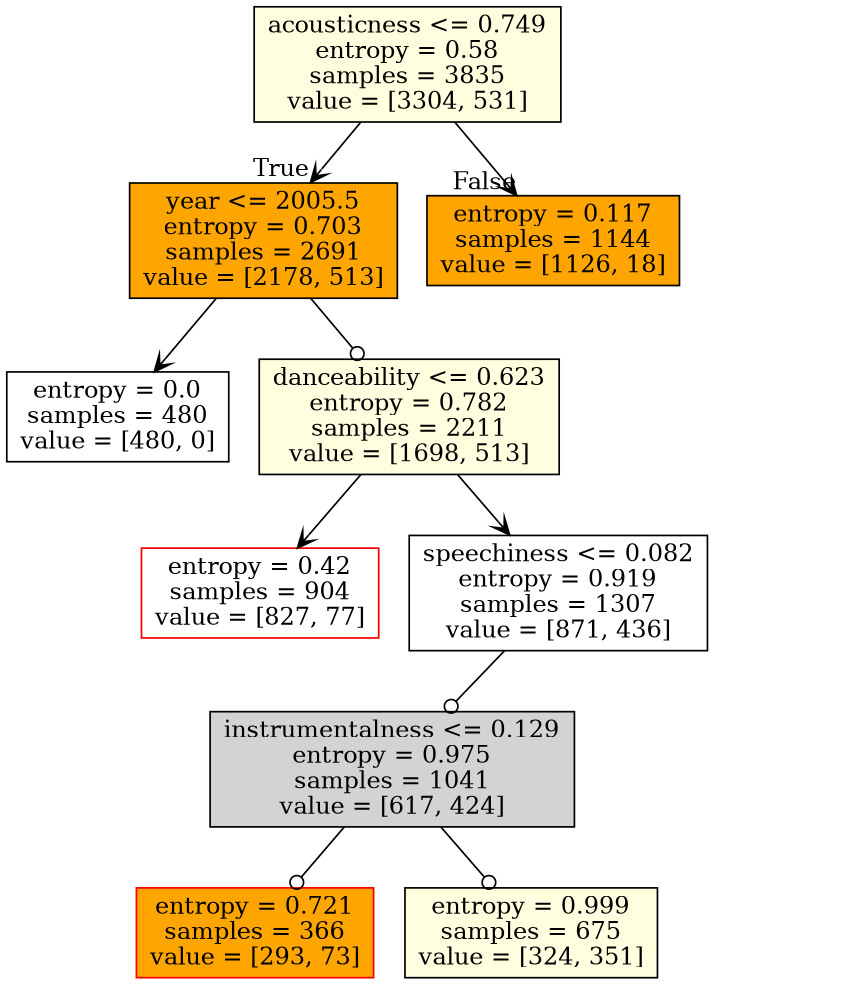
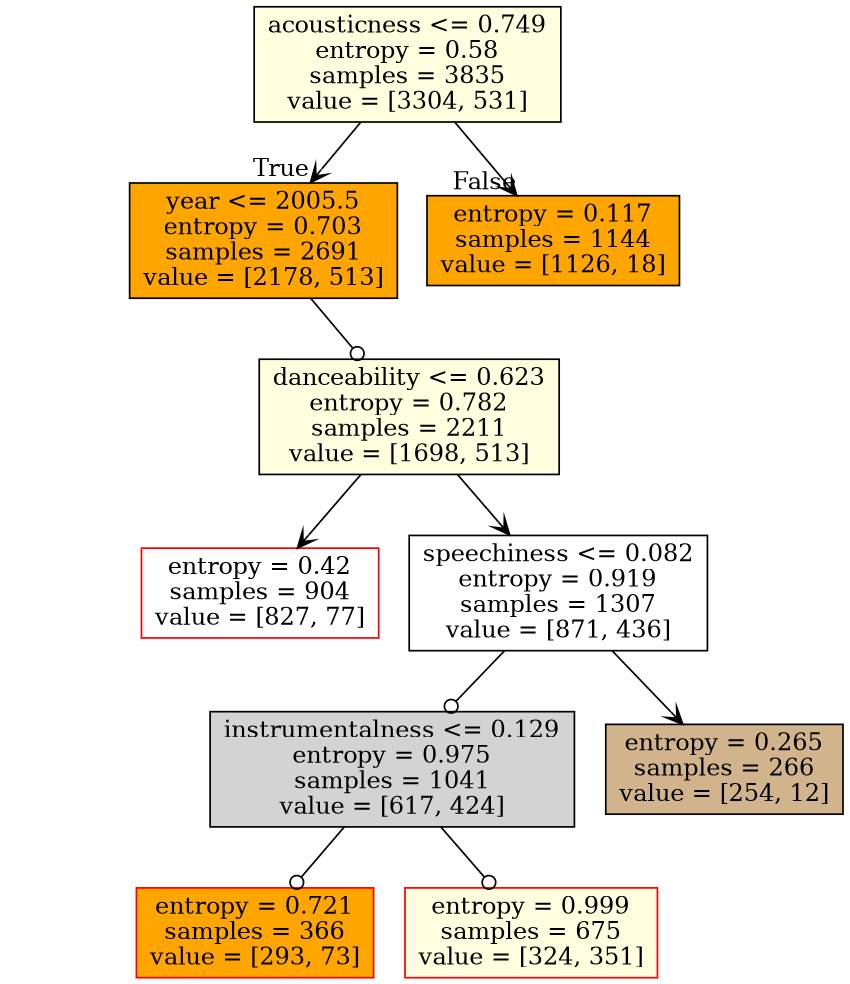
node "entropy = 0.0 samples = 480 value = [480, 0]": removed
node "entropy = 0.265 samples = 266 value = [254, 12]": added
node "entropy = 0.999 samples = 675 value = [324, 351]": color black -> red
